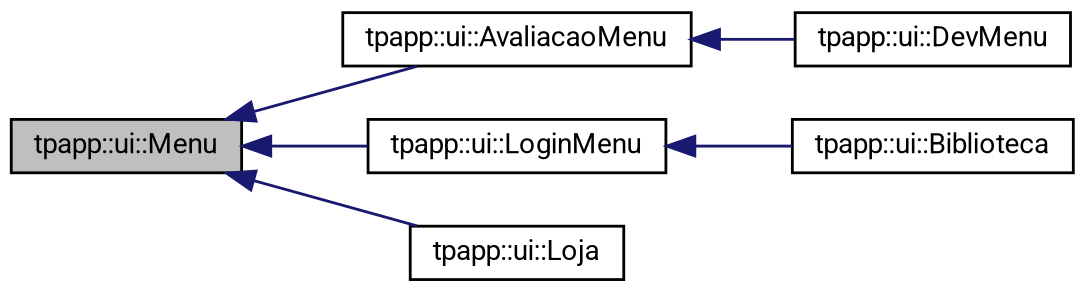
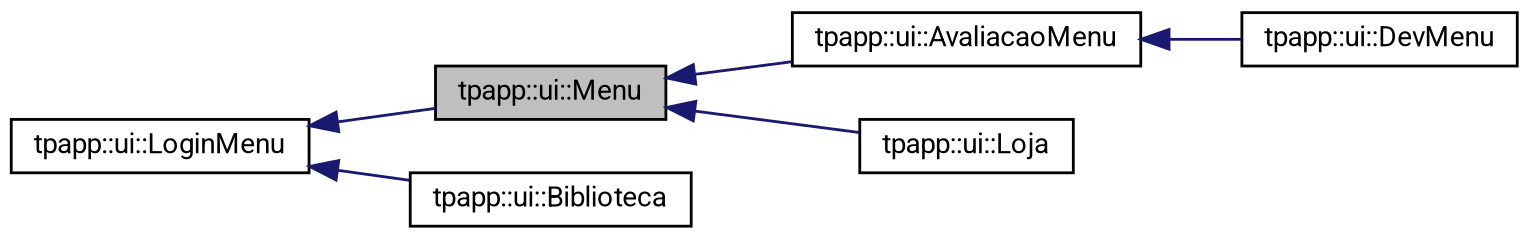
edge "tpapp::ui::LoginMenu" -> "tpapp::ui::Menu": reversed
